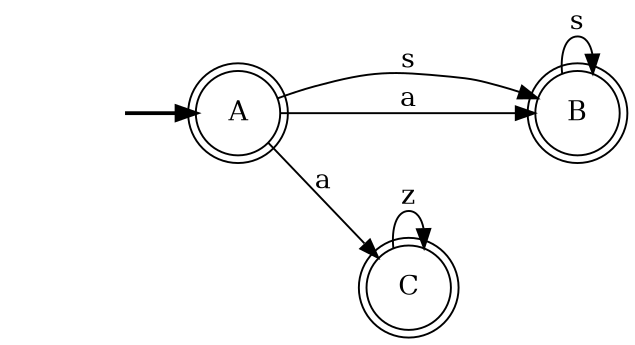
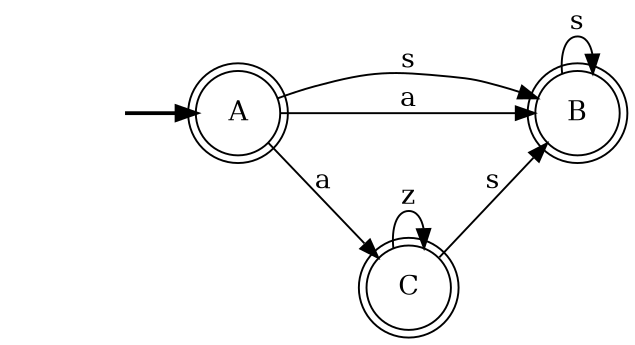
edge "C" -> "B": added, label "s"
